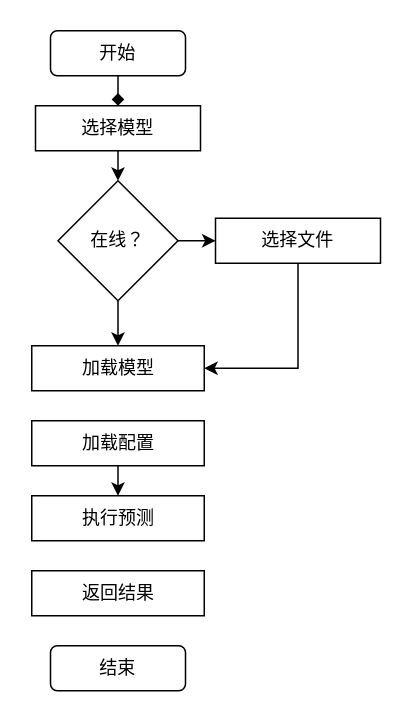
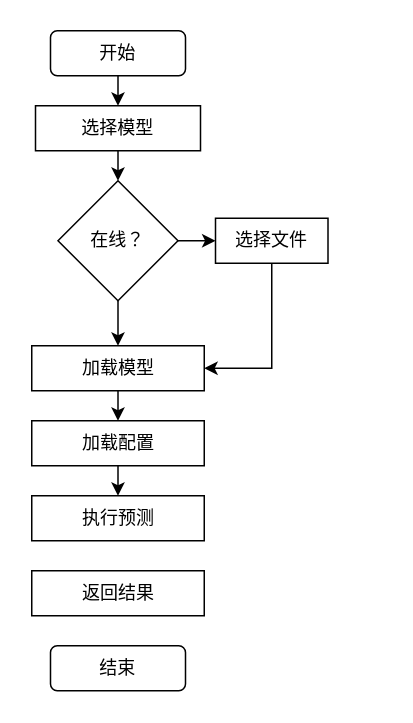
edge "开始" -> "选择模型": arrowhead diamond -> classic
node "选择文件": size 165x45 -> 113x45
edge "加载模型" -> "加载配置": added
